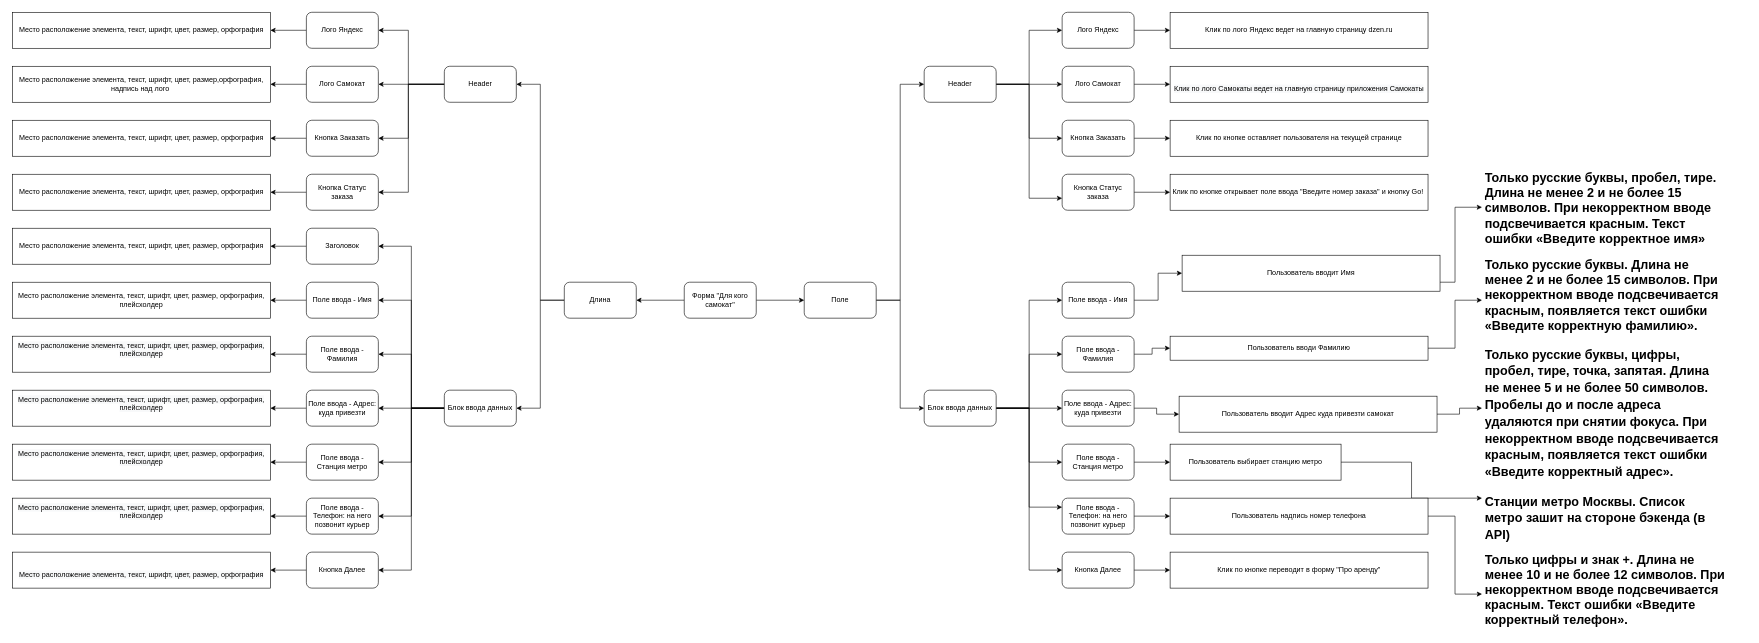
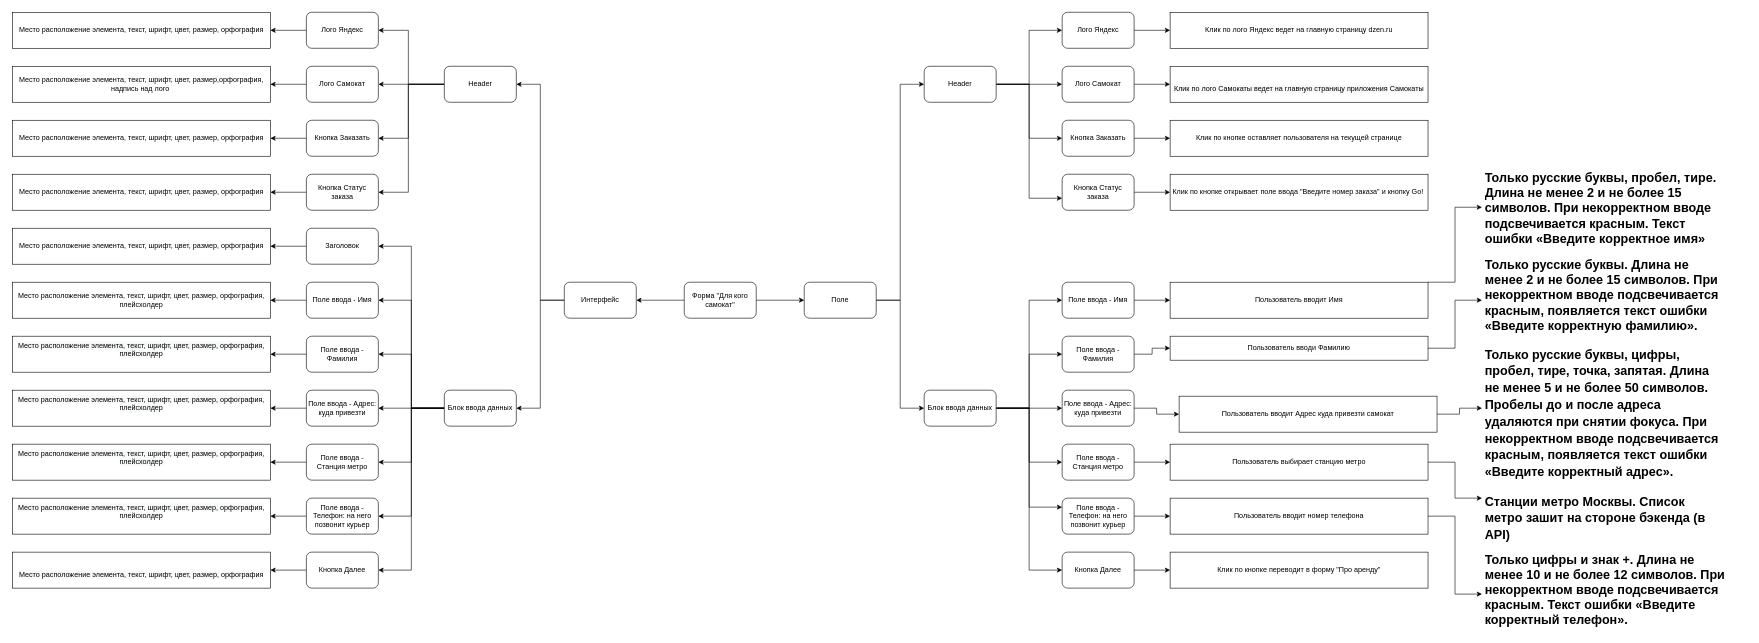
node "Пользователь вводит Имя": moved (1311, 273) -> (1299, 300)
node "Длина": label "Длина" -> "Интерфейс"
node "Пользователь выбирает станцию метро": size 171x36 -> 258x36
node "Пользователь надпись номер телефона": label "Пользователь надпись номер телефона" -> "Пользователь вводит номер телефона"
